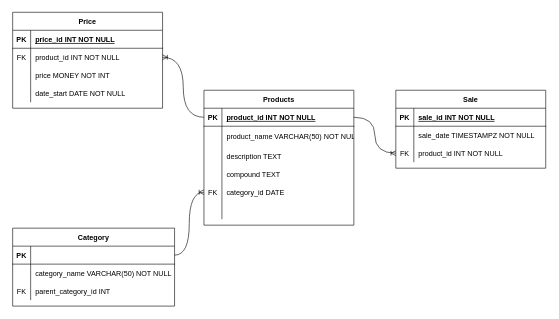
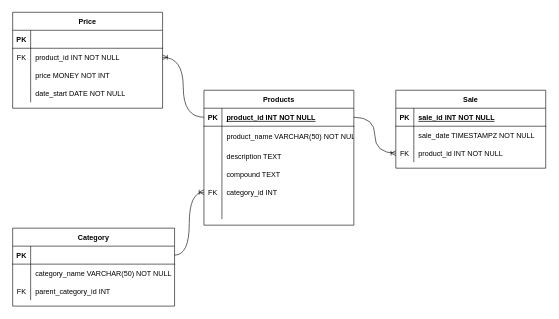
node "price_id INT NOT NULL": removed
node "category_id DATE": label "category_id DATE" -> "category_id INT"
